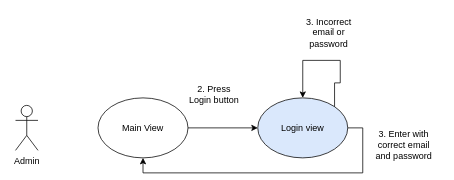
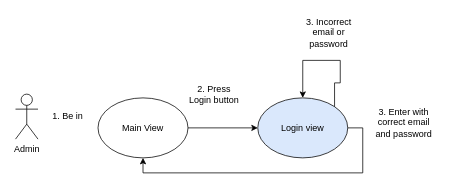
node "1. Be in": added
node "Admin": moved (27, 128) -> (27, 117)
node "3. Enter with correct email and password": moved (404, 145) -> (404, 122)
